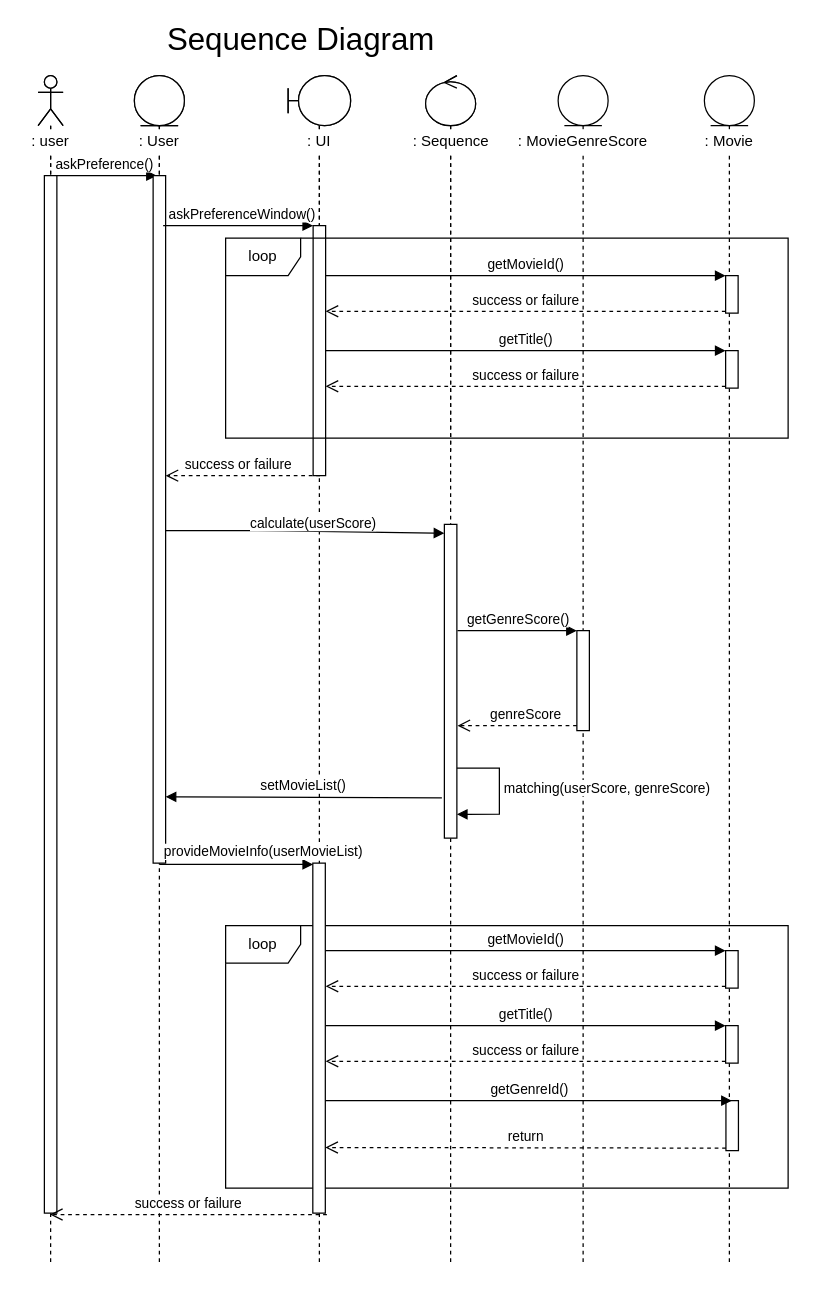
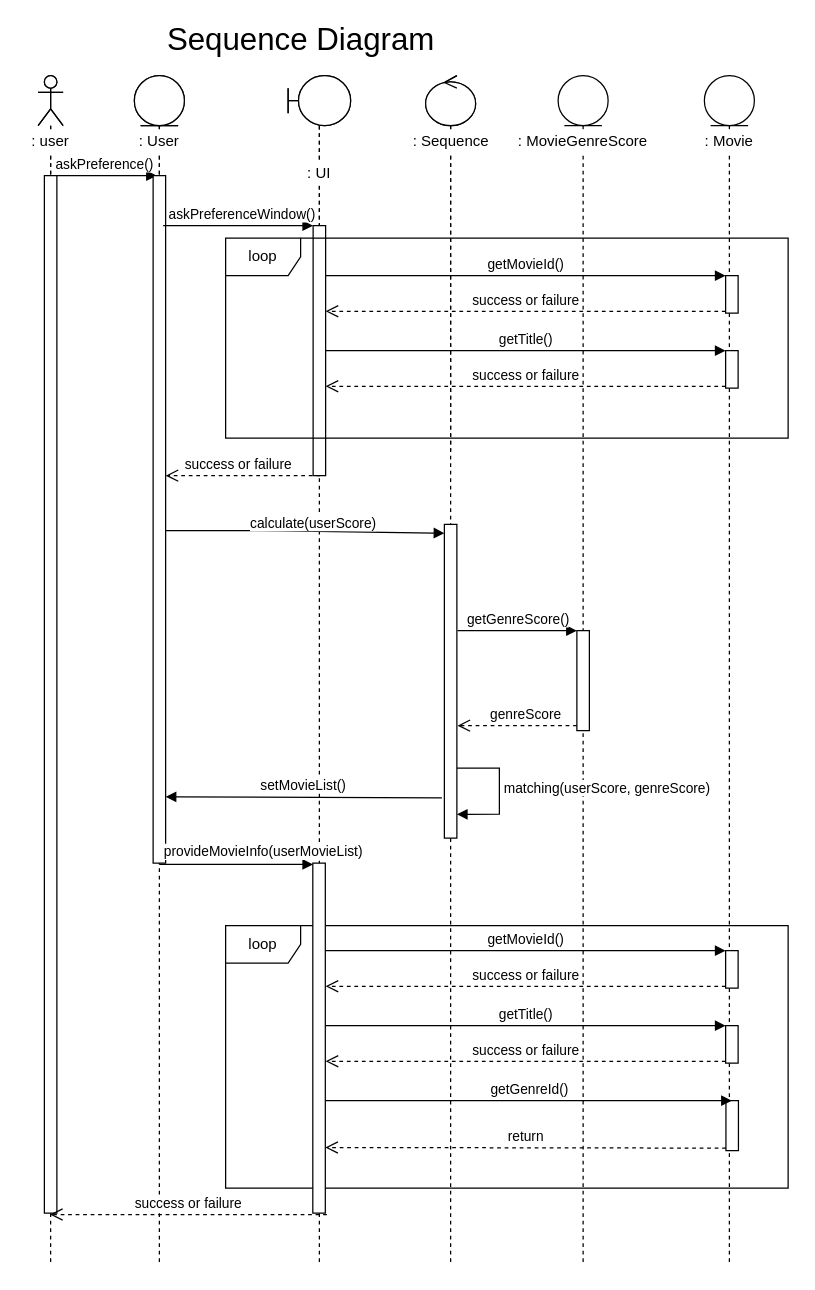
node ": UI": moved (319, 142) -> (319, 173)
